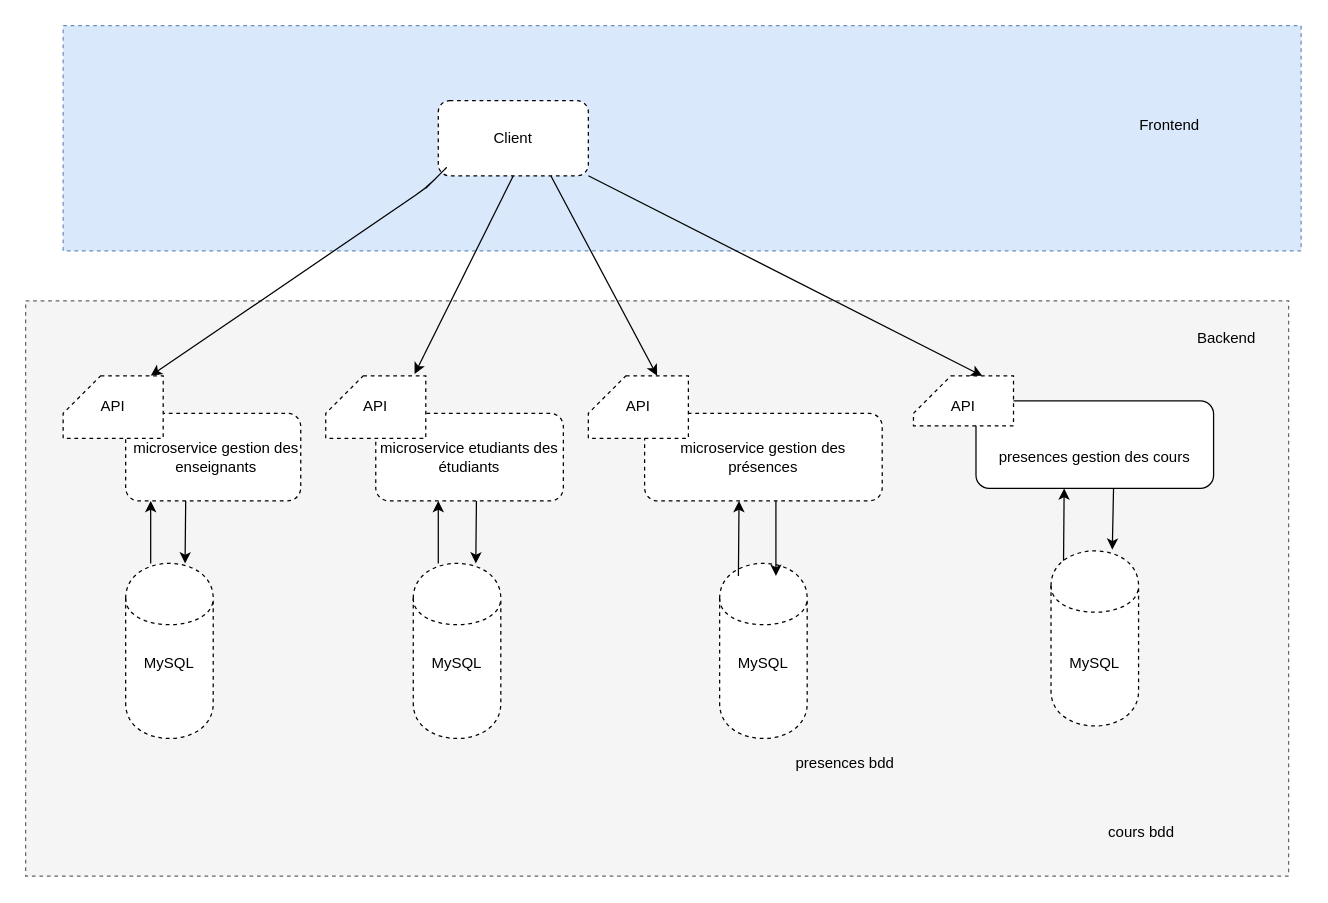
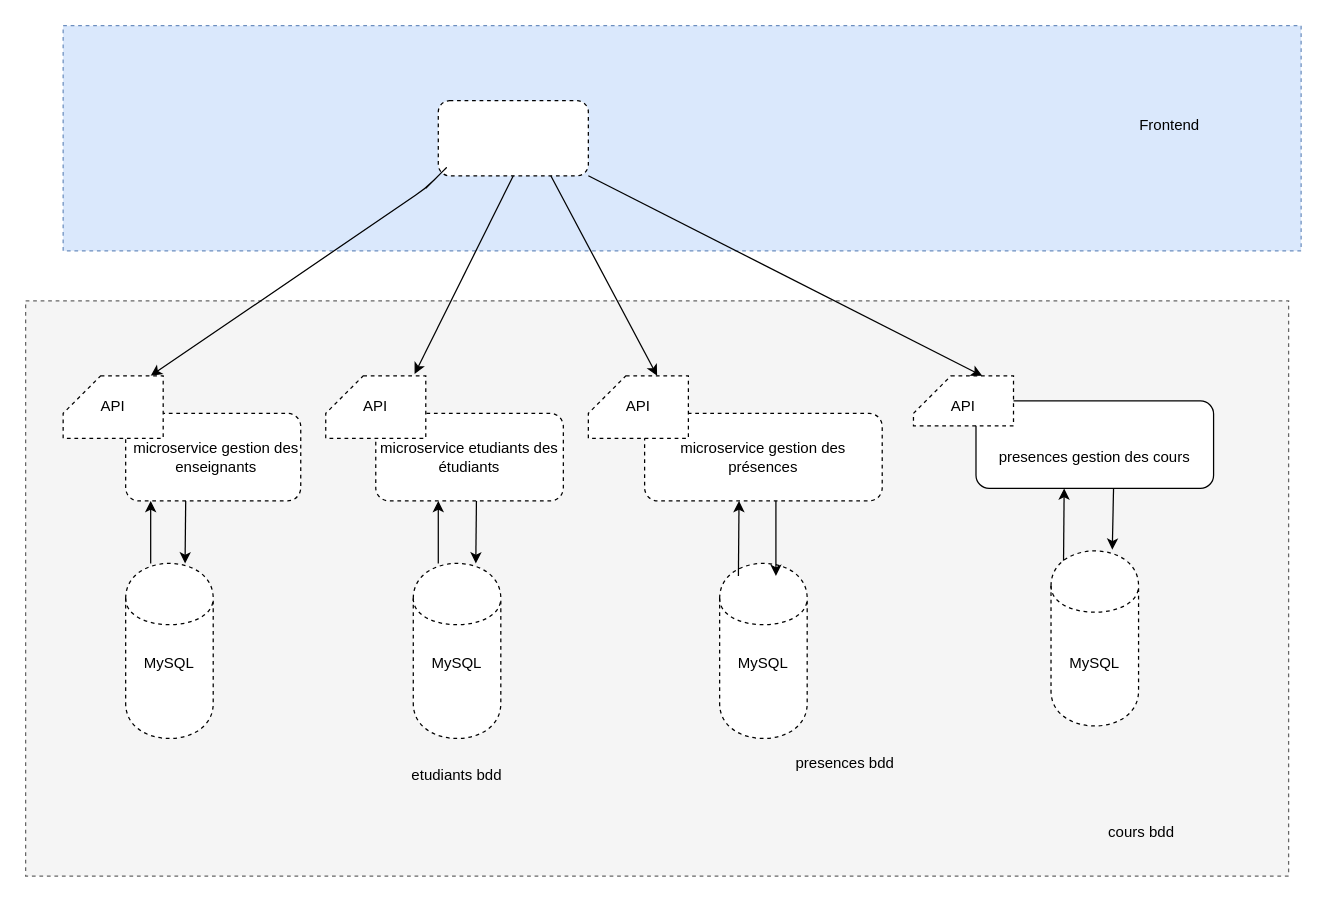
node "Client": removed
node "Backend": removed
node "etudiants bdd": added
